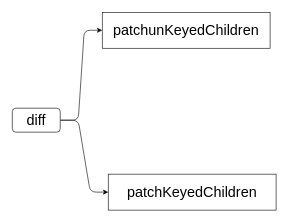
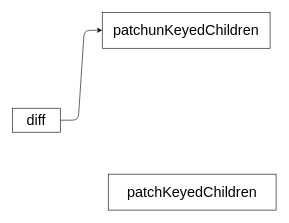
node "diff": shape rounded rectangle -> rectangle
edge "diff" -> "patchKeyedChildren": removed
